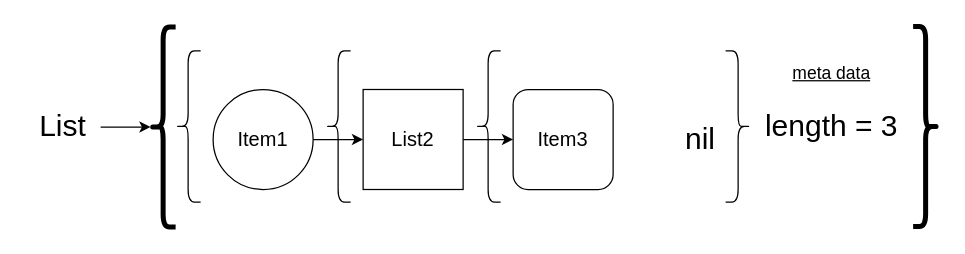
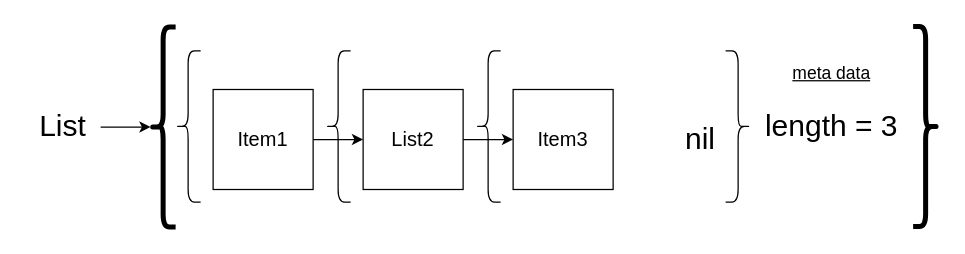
node "Item1": shape ellipse -> rectangle
node "Item3": shape rounded rectangle -> rectangle
